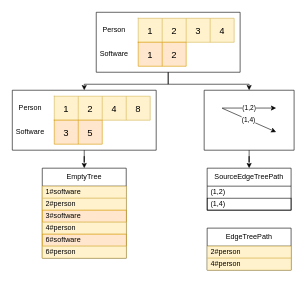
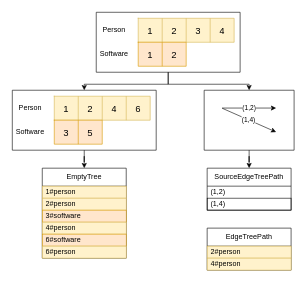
node "8": label "8" -> "6"
node "1#software": label "1#software" -> "1#person"
